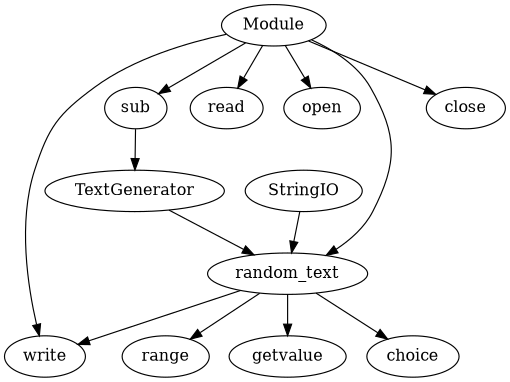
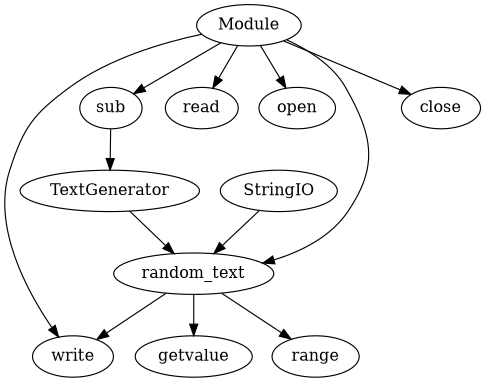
node "choice": removed
